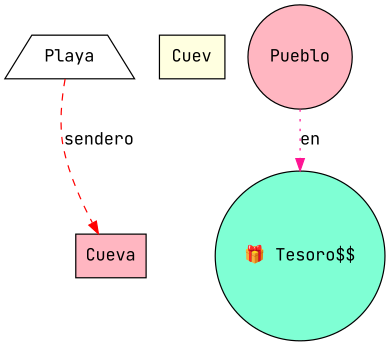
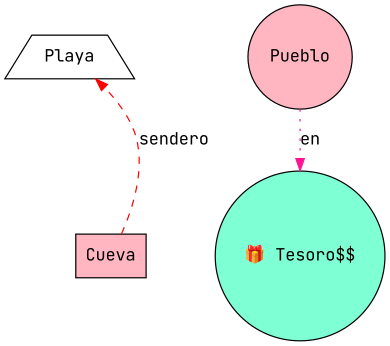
node "Cuev": removed
edge "Playa" -> "Cueva": reversed
